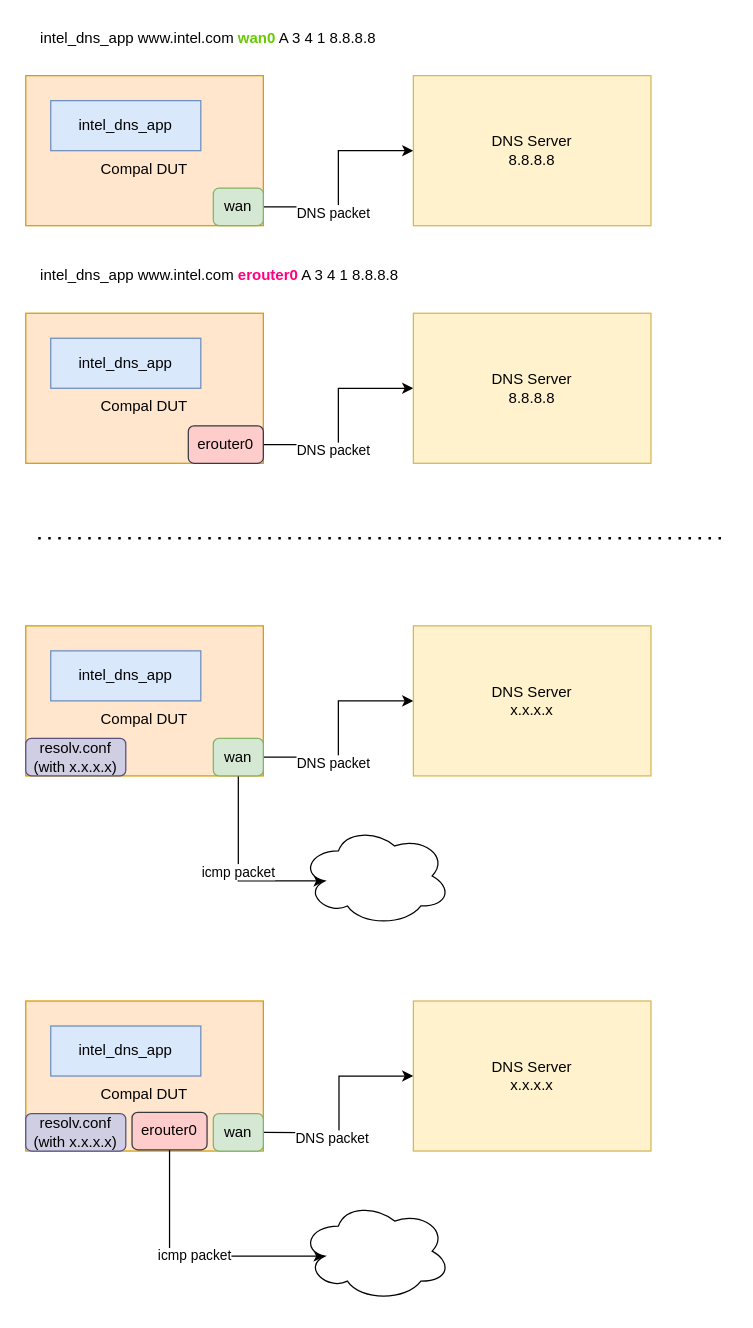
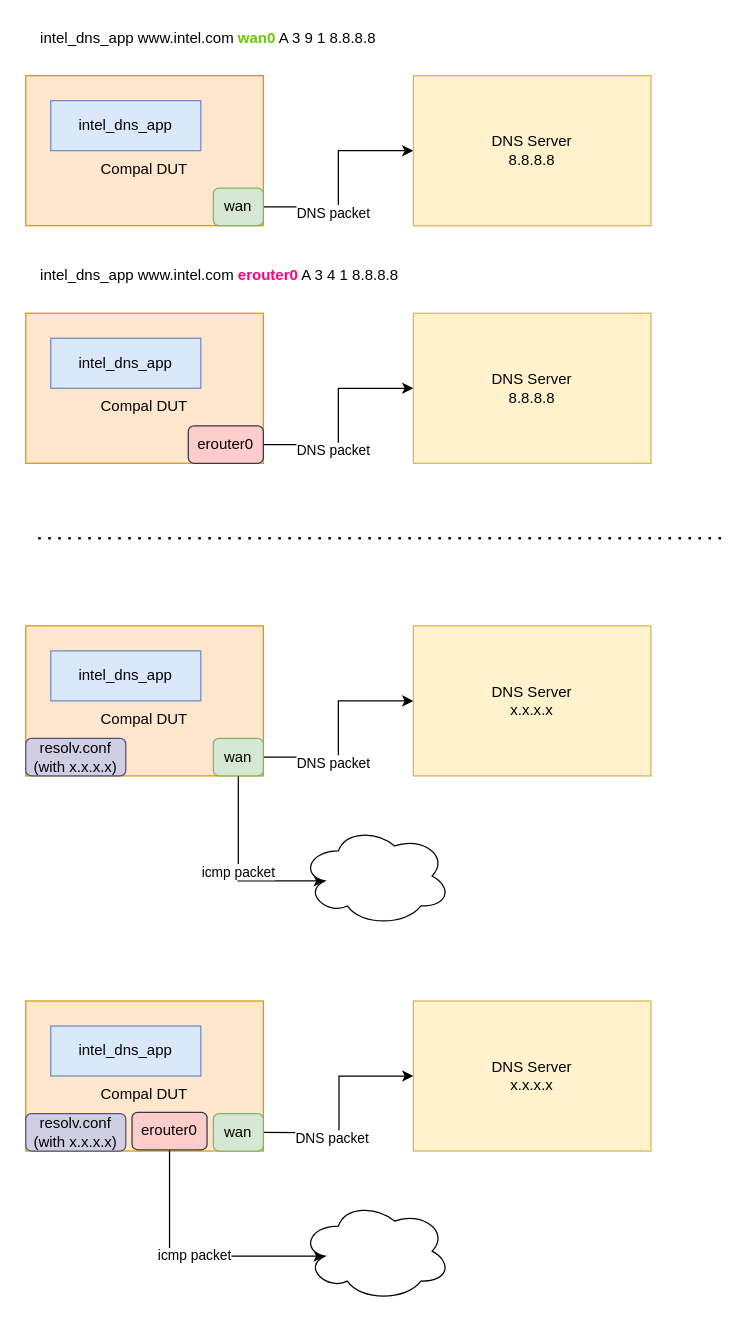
node "intel_dns_app www.intel.com wan0 A 3 4 1 8.8.8.8": label "intel_dns_app www.intel.com wan0 A 3 4 1 8.8.8.8" -> "intel_dns_app www.intel.com wan0 A 3 9 1 8.8.8.8"
